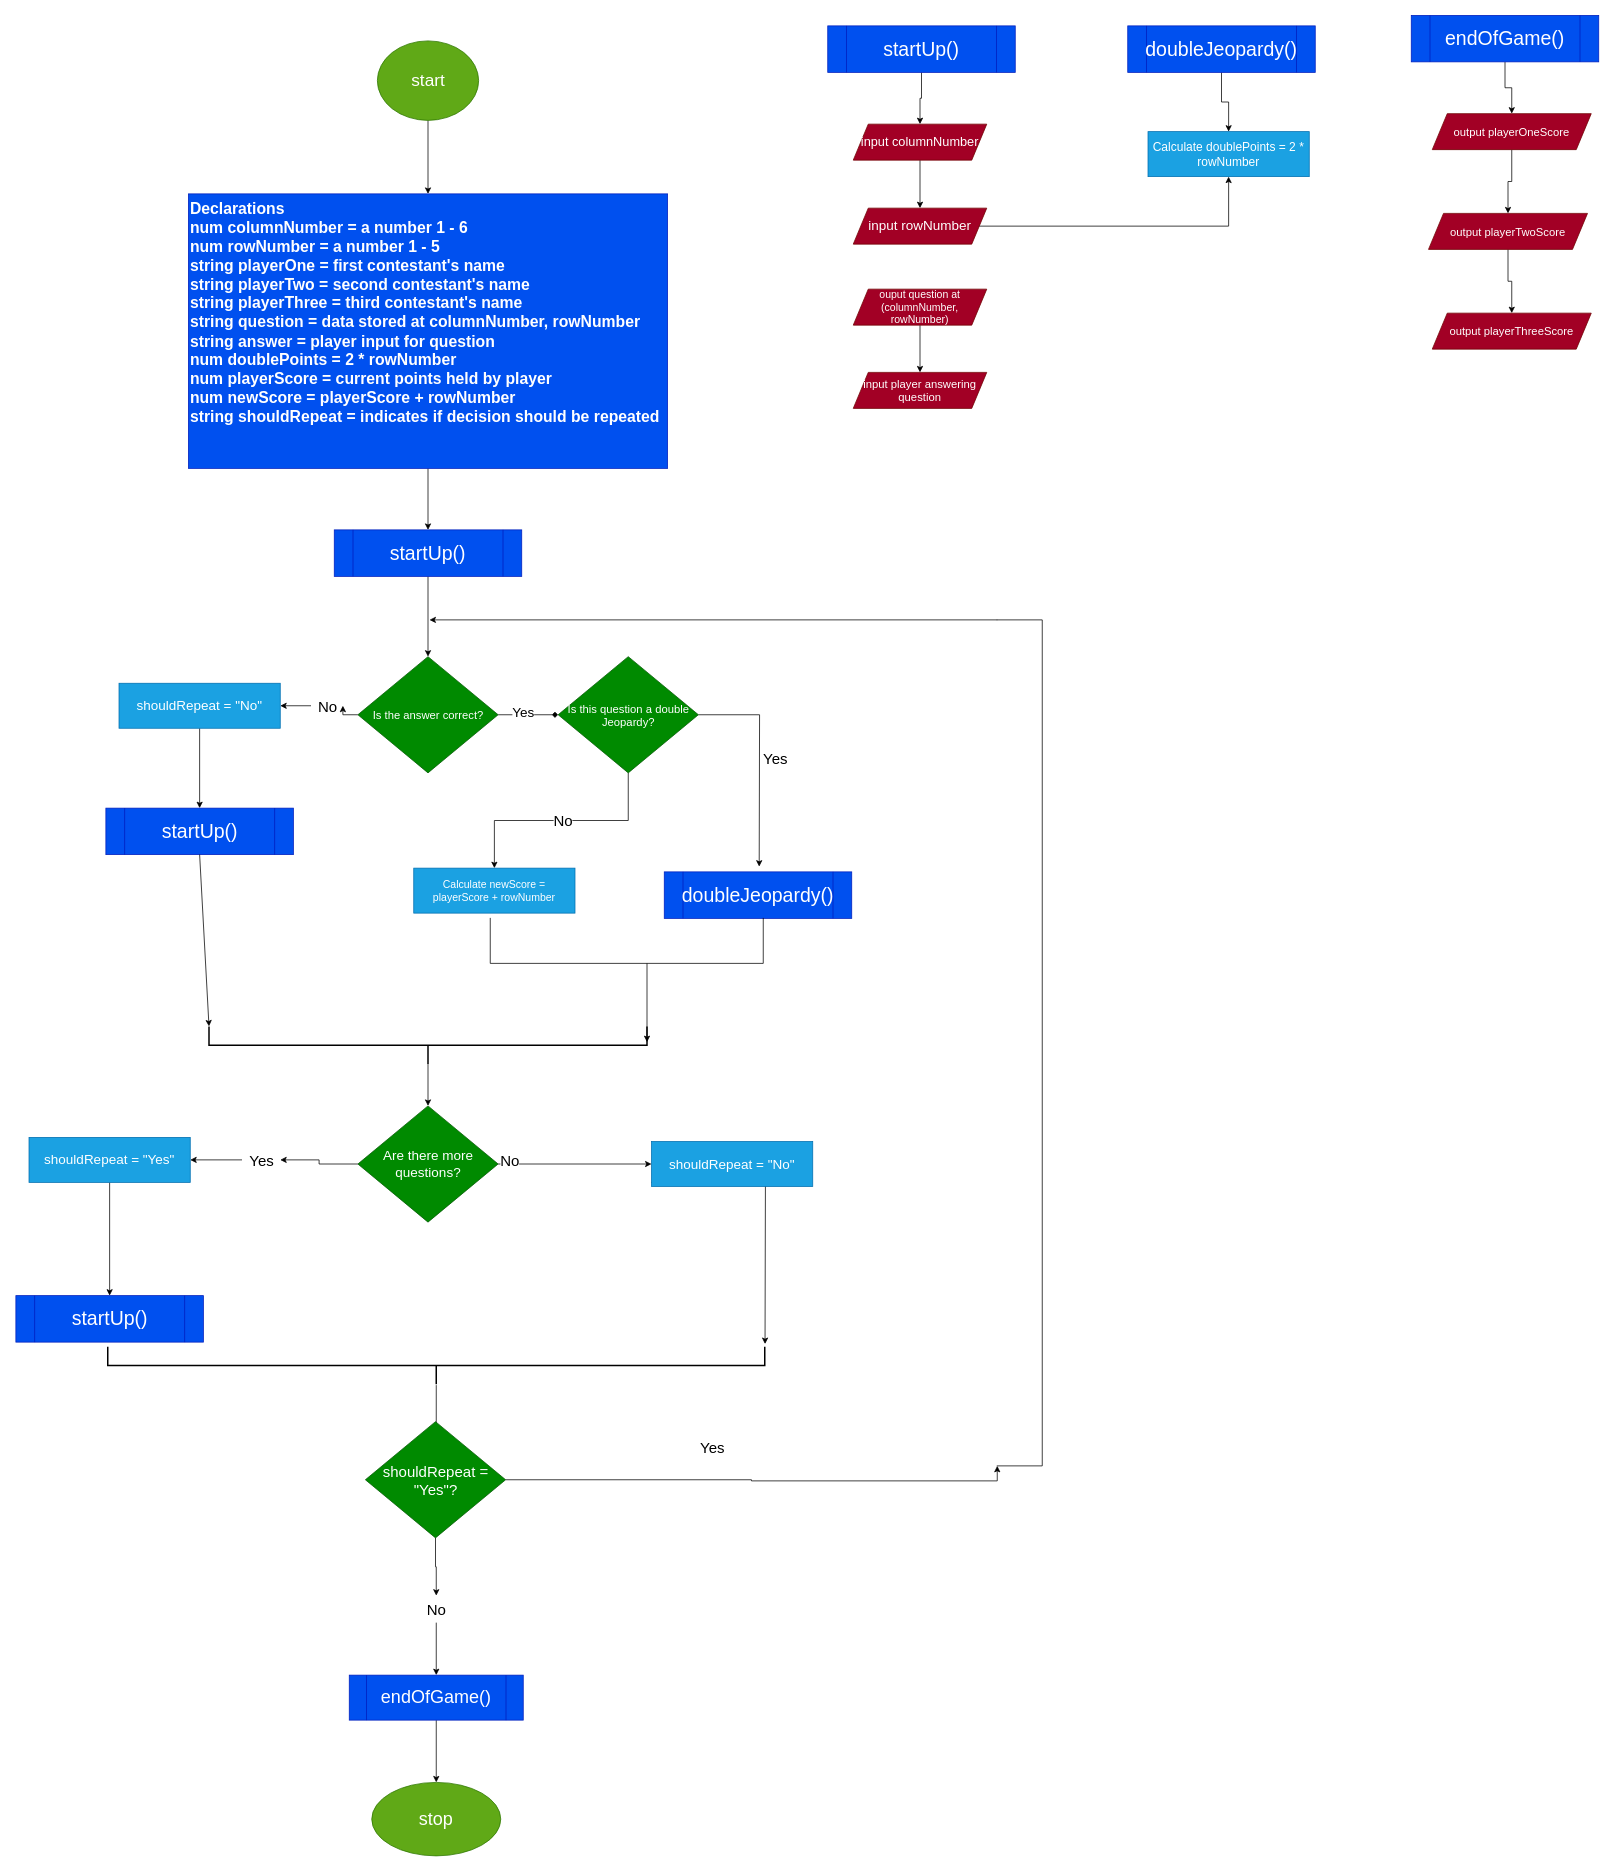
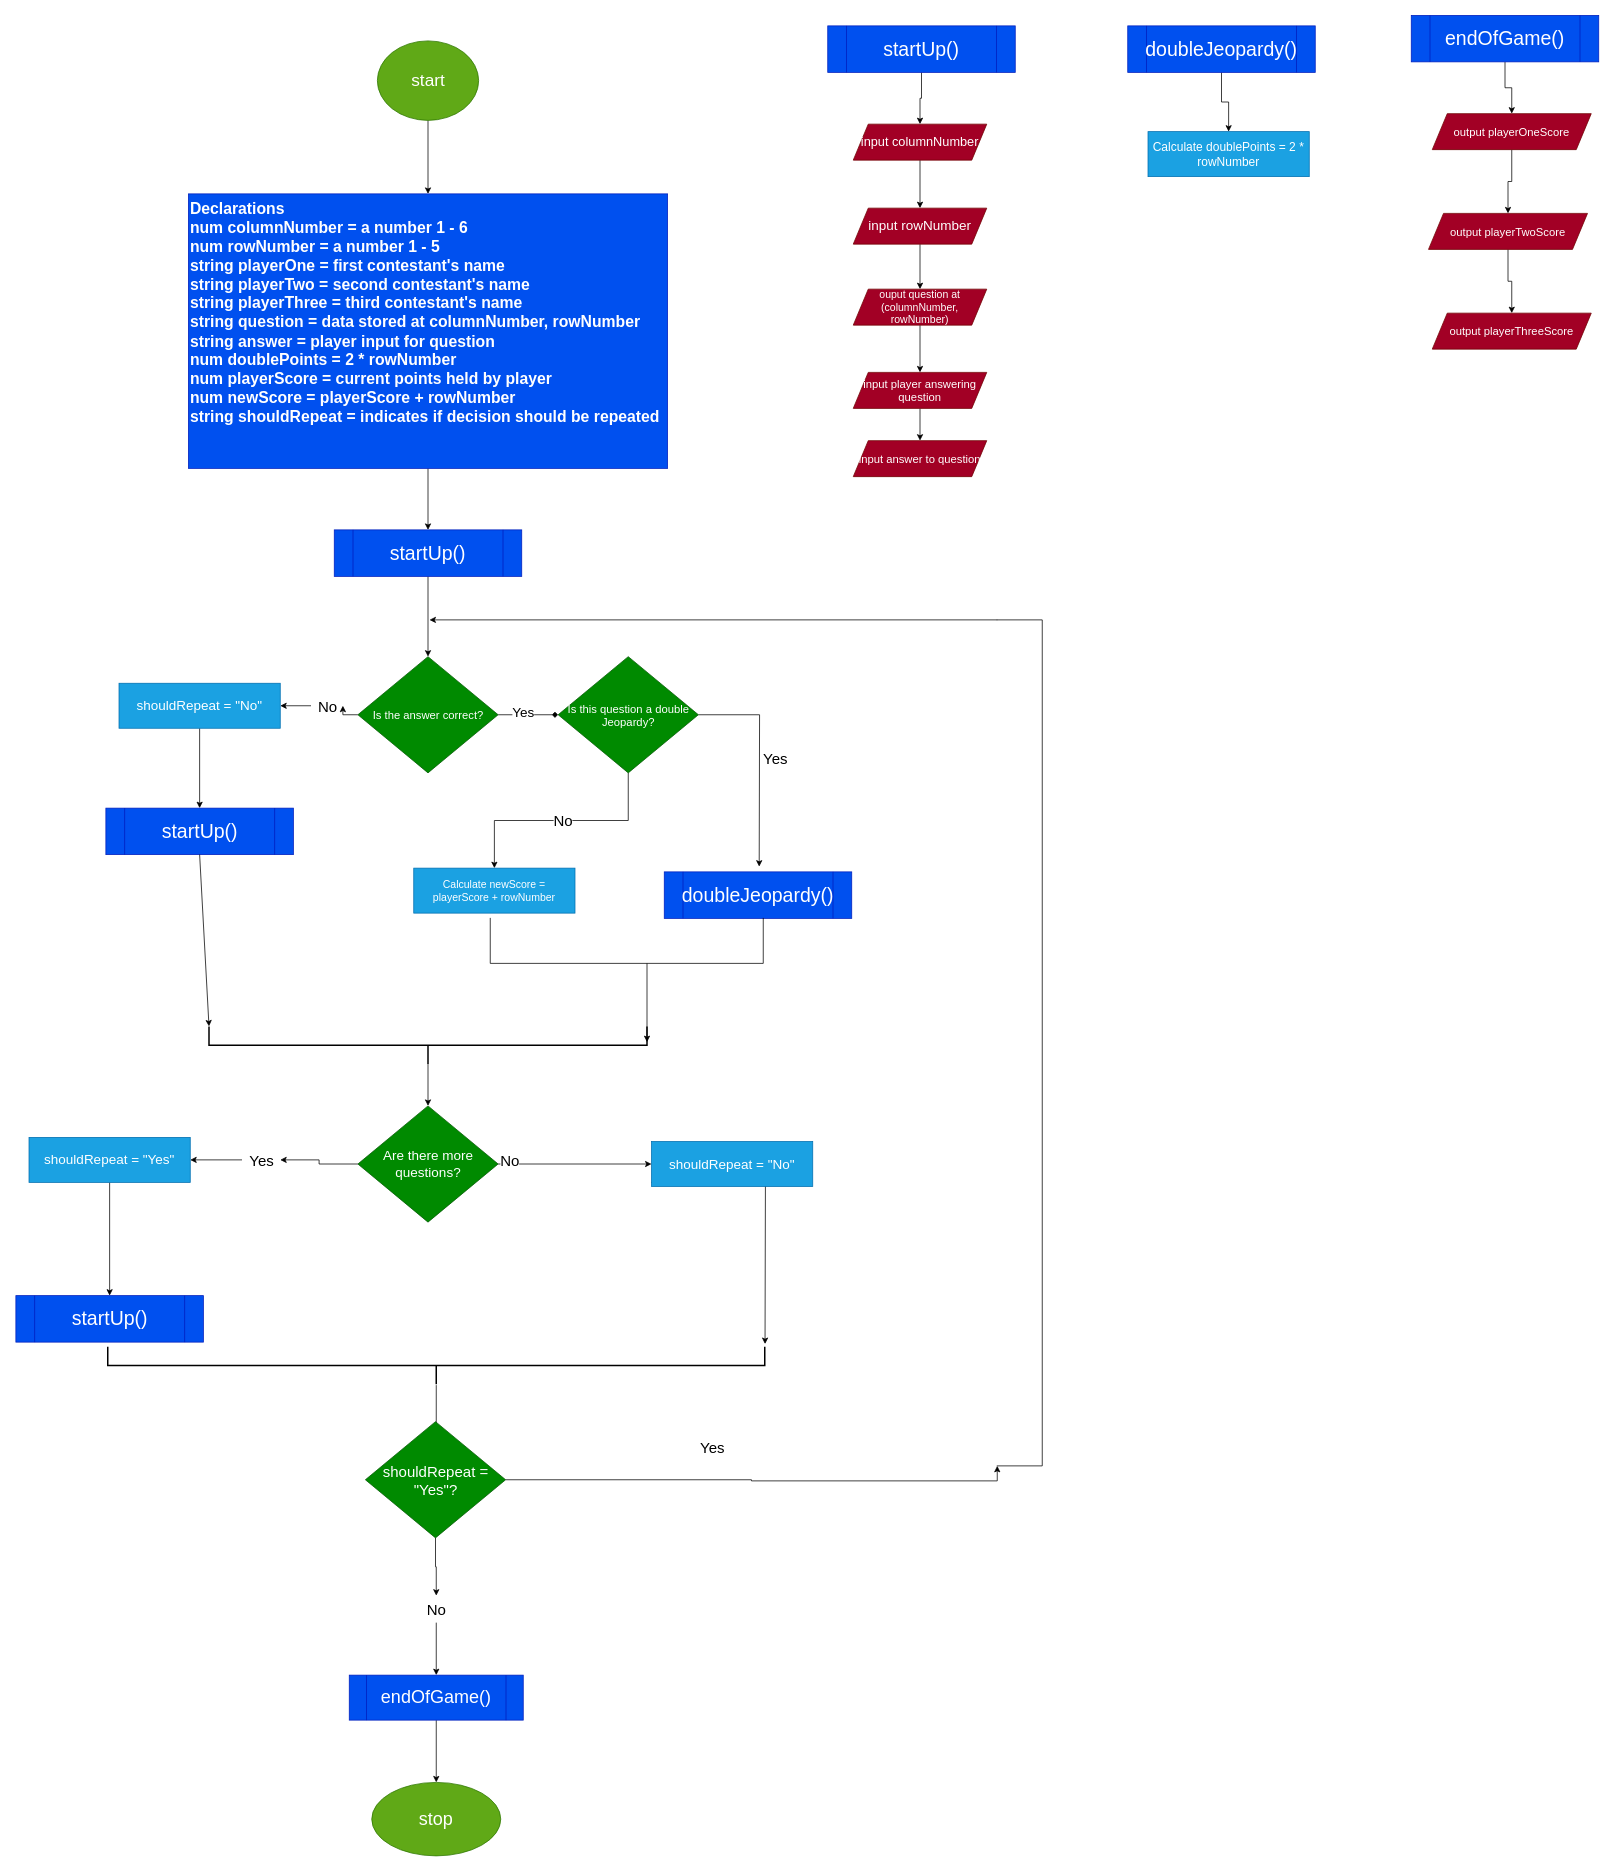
edge "input rowNumber" -> "Calculate doublePoints = 2 * rowNumber": now "input rowNumber" -> "ouput question at (columnNumber, rowNumber)"
edge "input player answering question" -> "input answer to question": added
node "input answer to question": added
